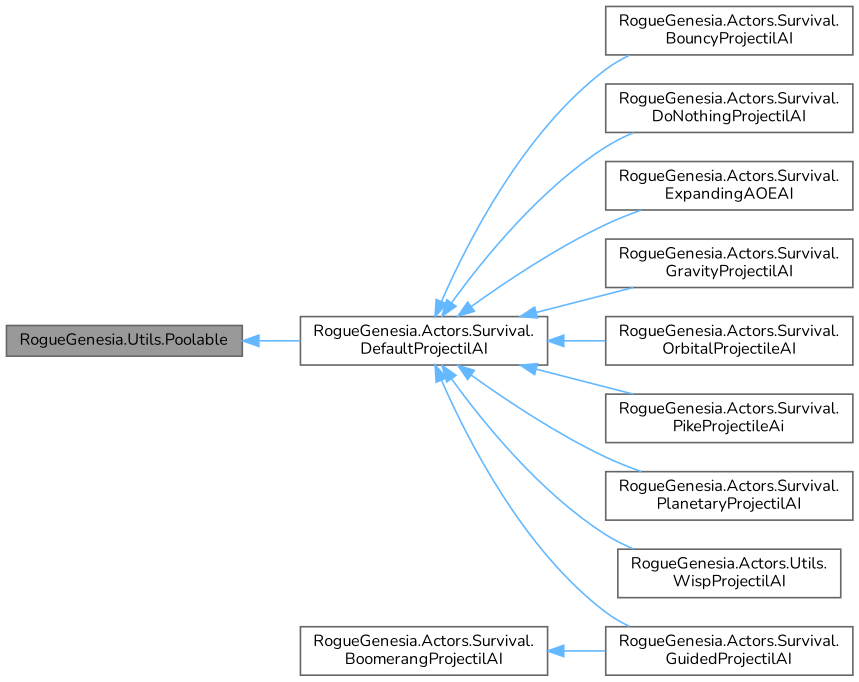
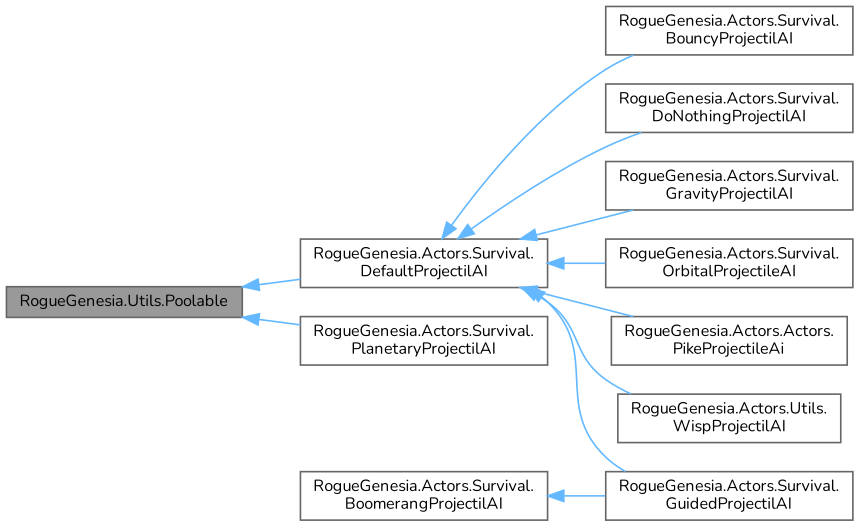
node "RogueGenesia.Actors.Survival. ExpandingAOEAI": removed
node "RogueGenesia.Actors.Survival. PikeProjectileAi": label "RogueGenesia.Actors.Survival. PikeProjectileAi" -> "RogueGenesia.Actors.Actors. PikeProjectileAi"
edge "RogueGenesia.Actors.Survival. PlanetaryProjectilAI" -> "RogueGenesia.Actors.Survival. DefaultProjectilAI": now "RogueGenesia.Actors.Survival. PlanetaryProjectilAI" -> "RogueGenesia.Utils.Poolable"
